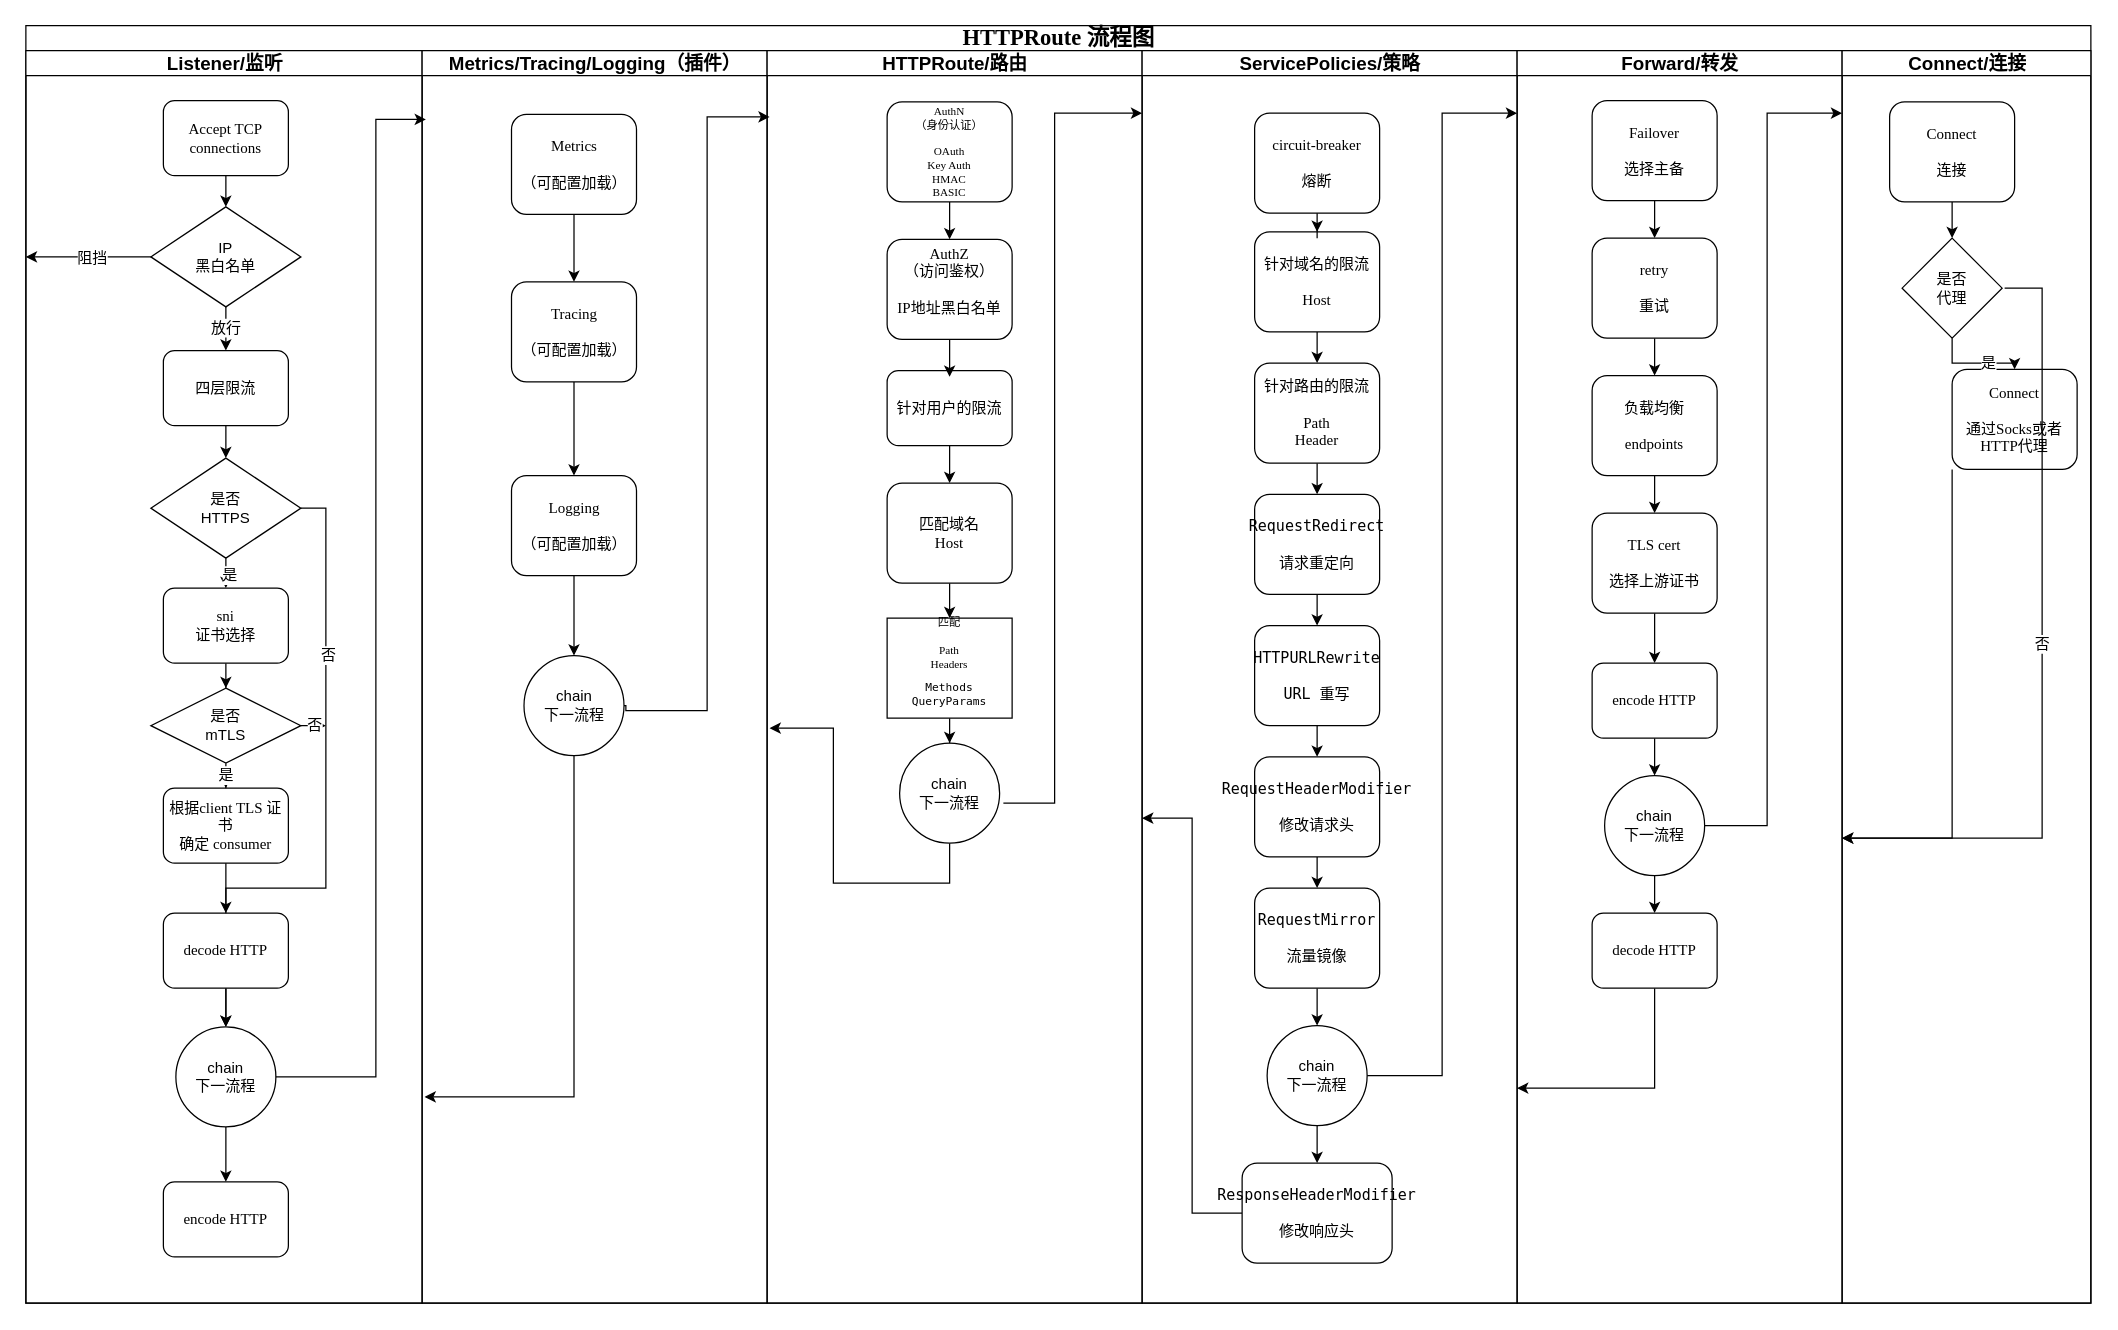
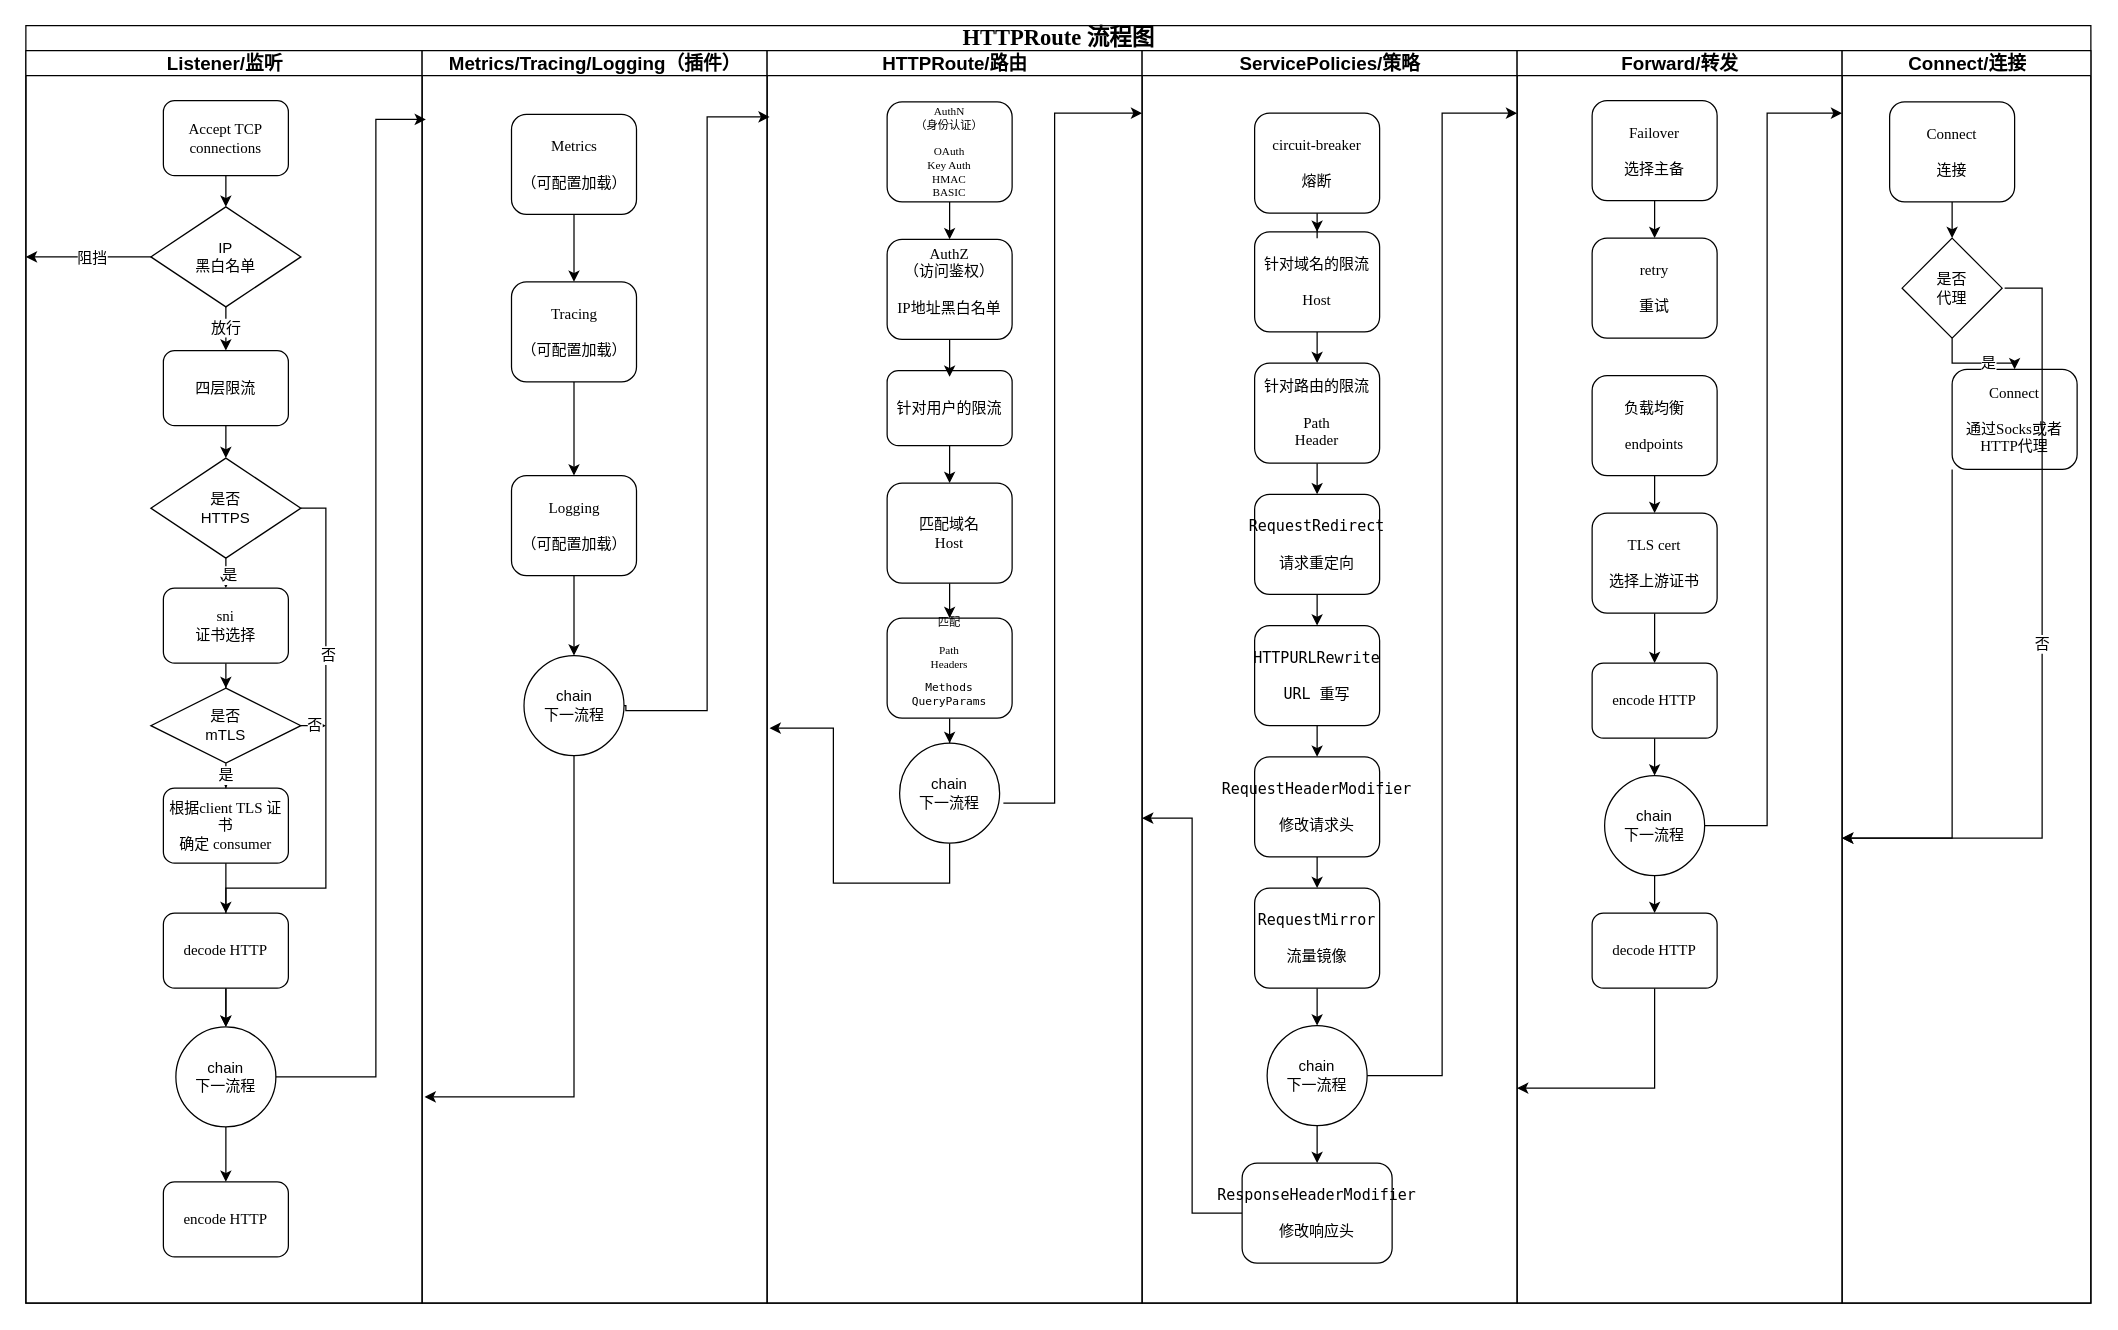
edge "retry 重试" -> "负载均衡 endpoints": removed
node "匹配 Path Headers MethodsQueryParams": shape rectangle -> rounded rectangle
